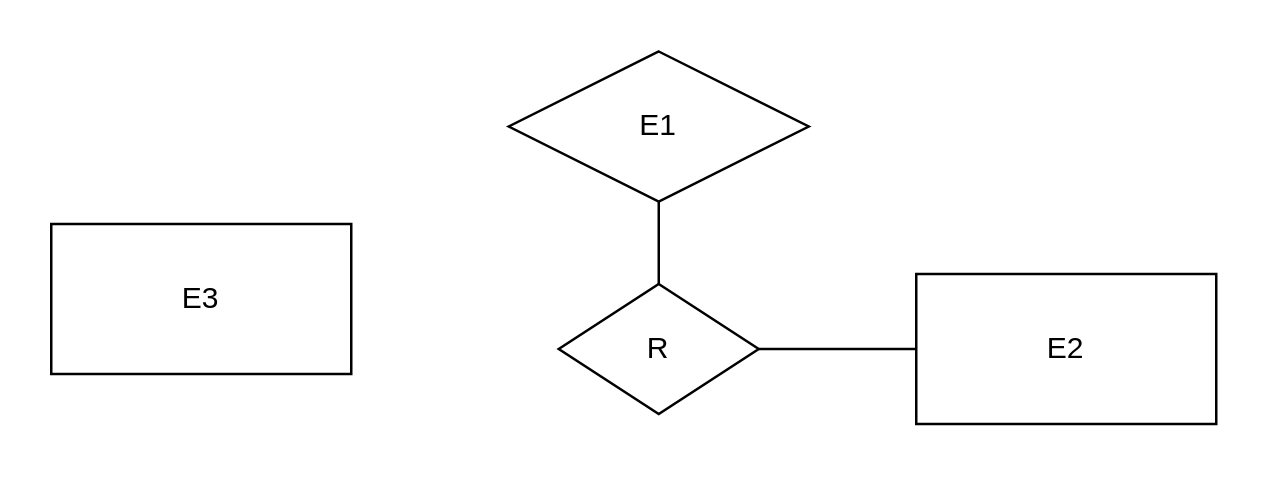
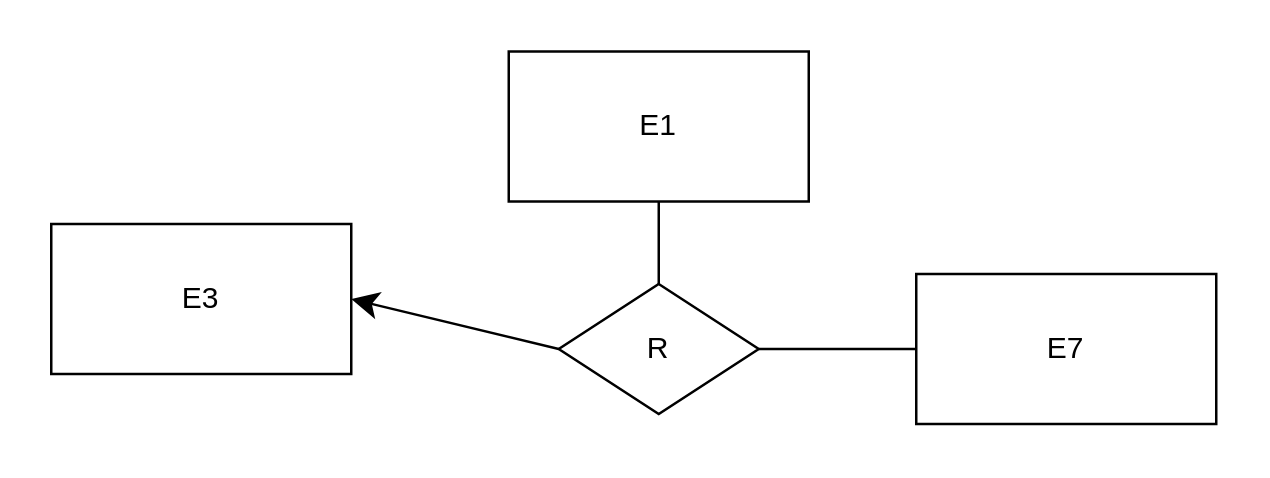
node "E1": shape diamond -> rectangle
edge "R" -> "E3": added
node "E2": label "E2" -> "E7"
